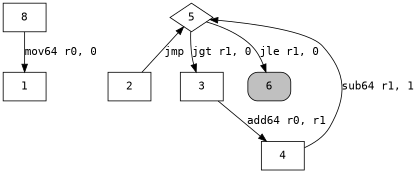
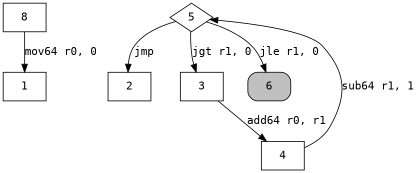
edge "2" -> "5": reversed
